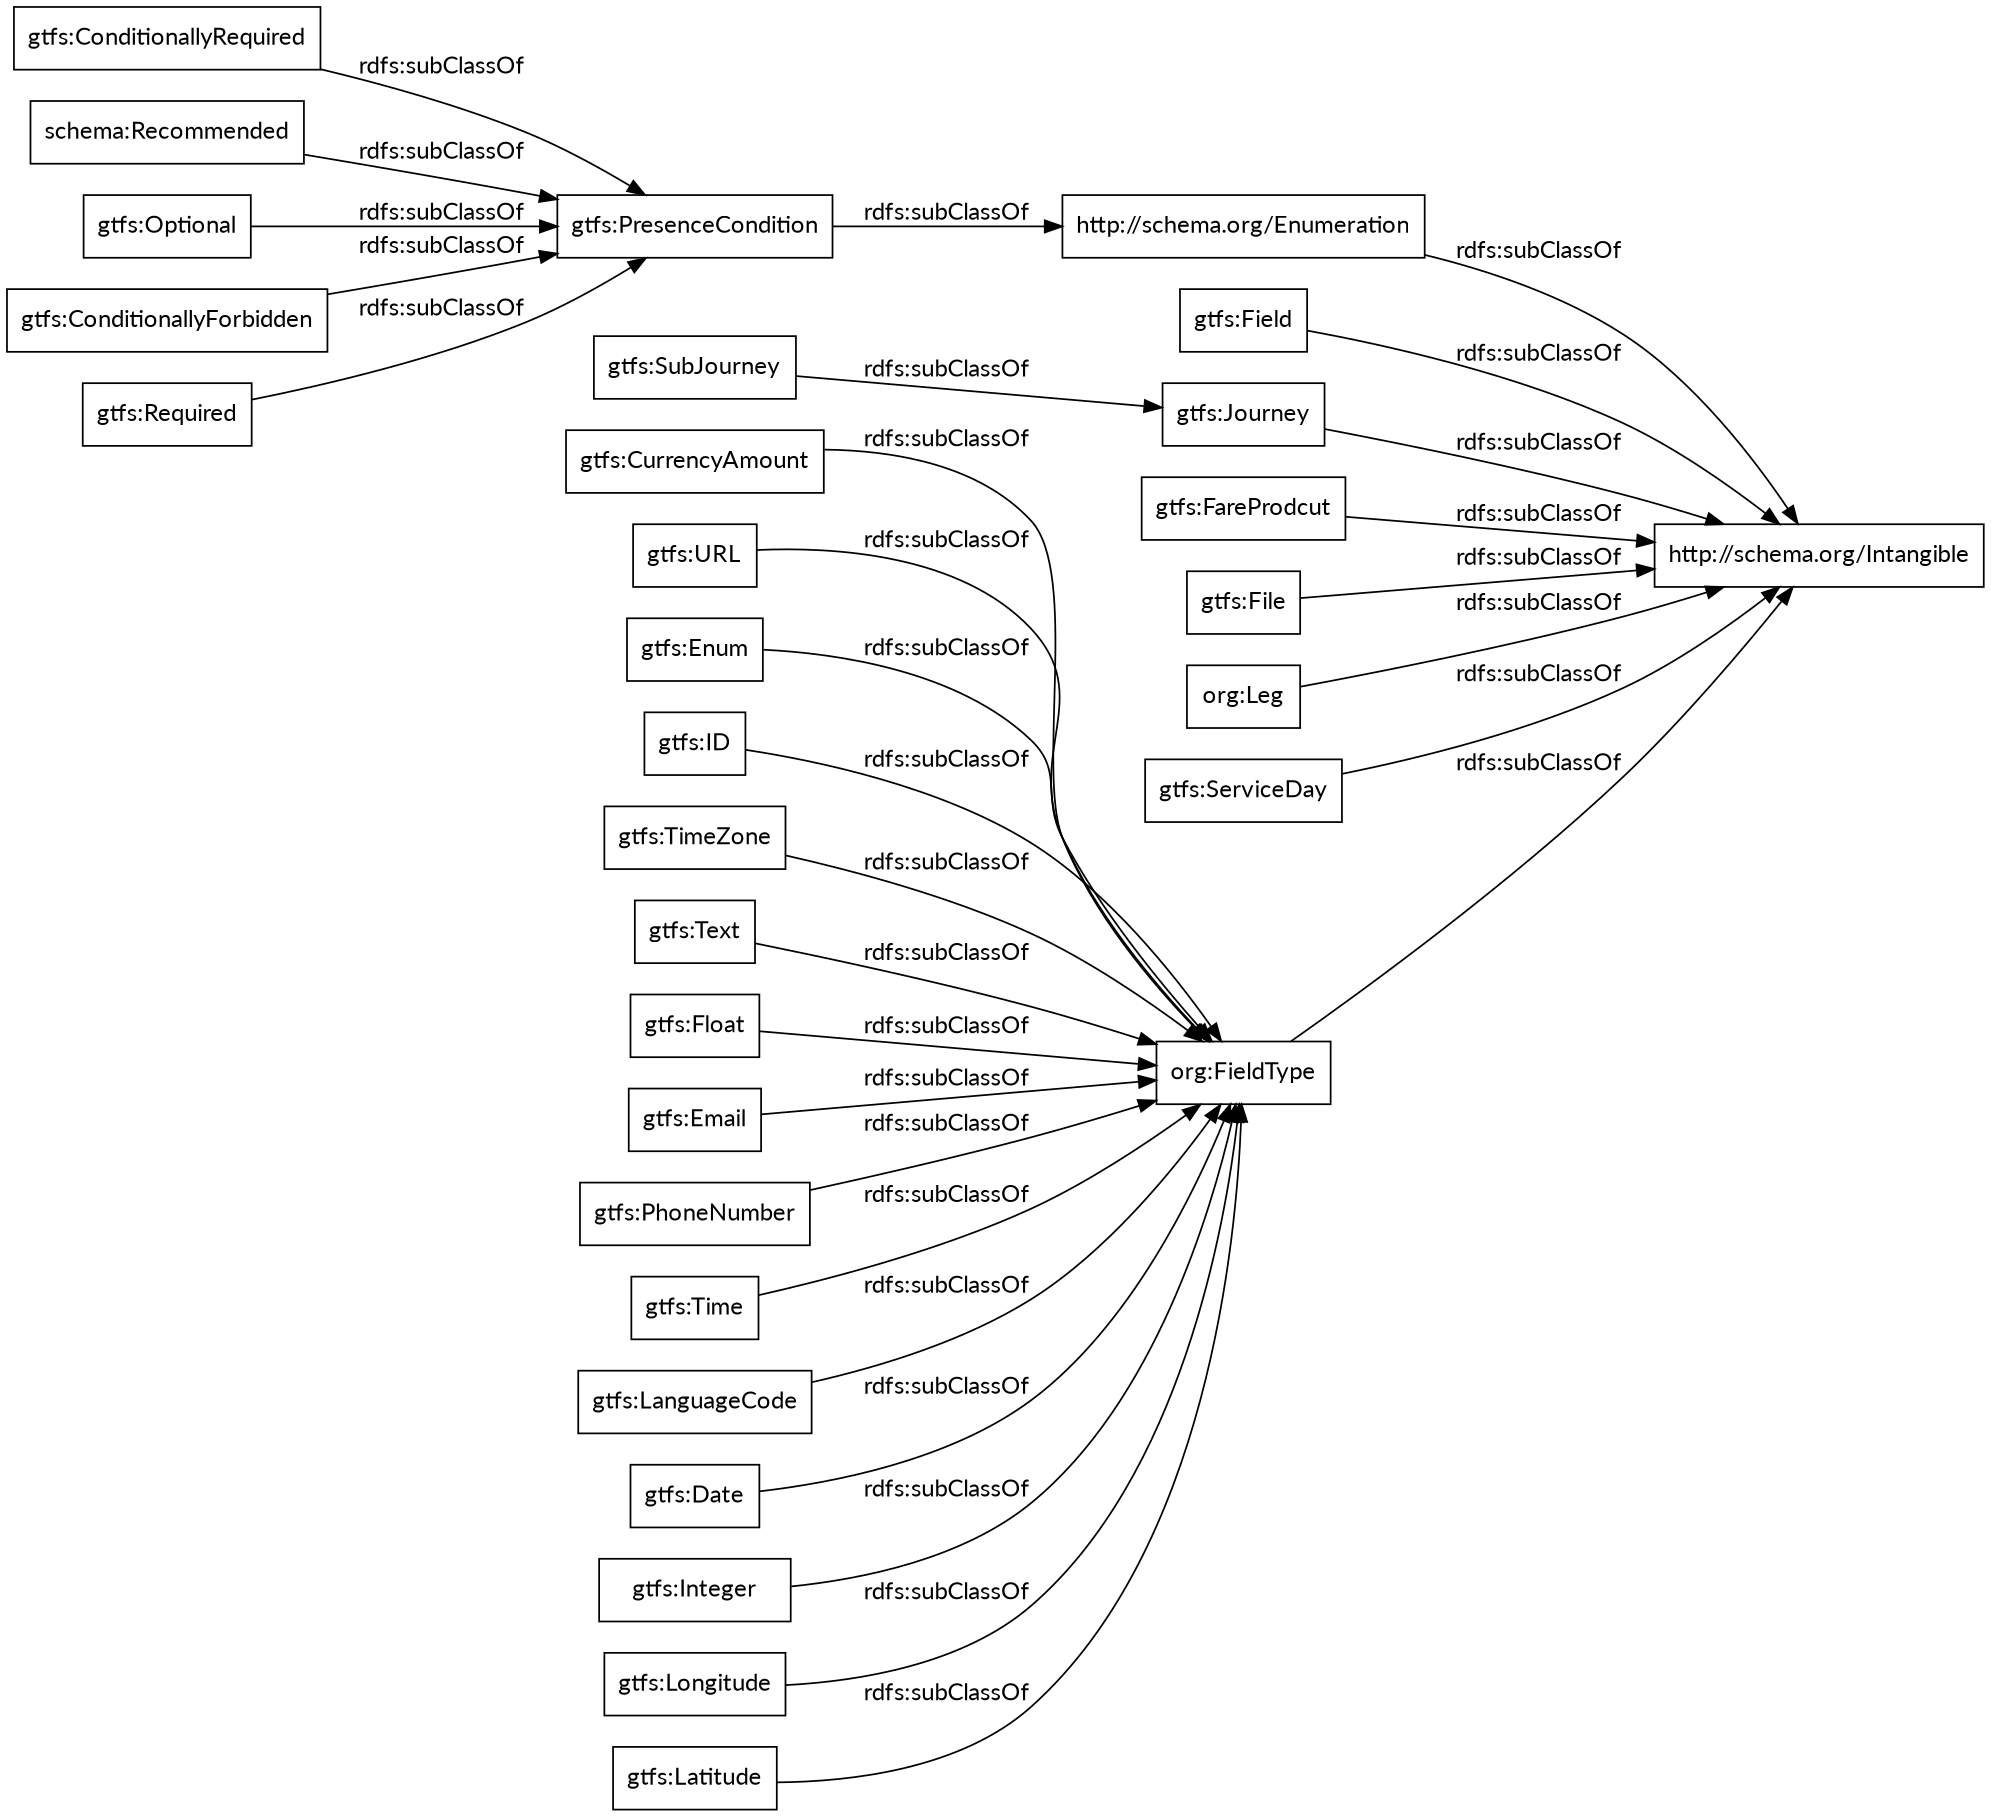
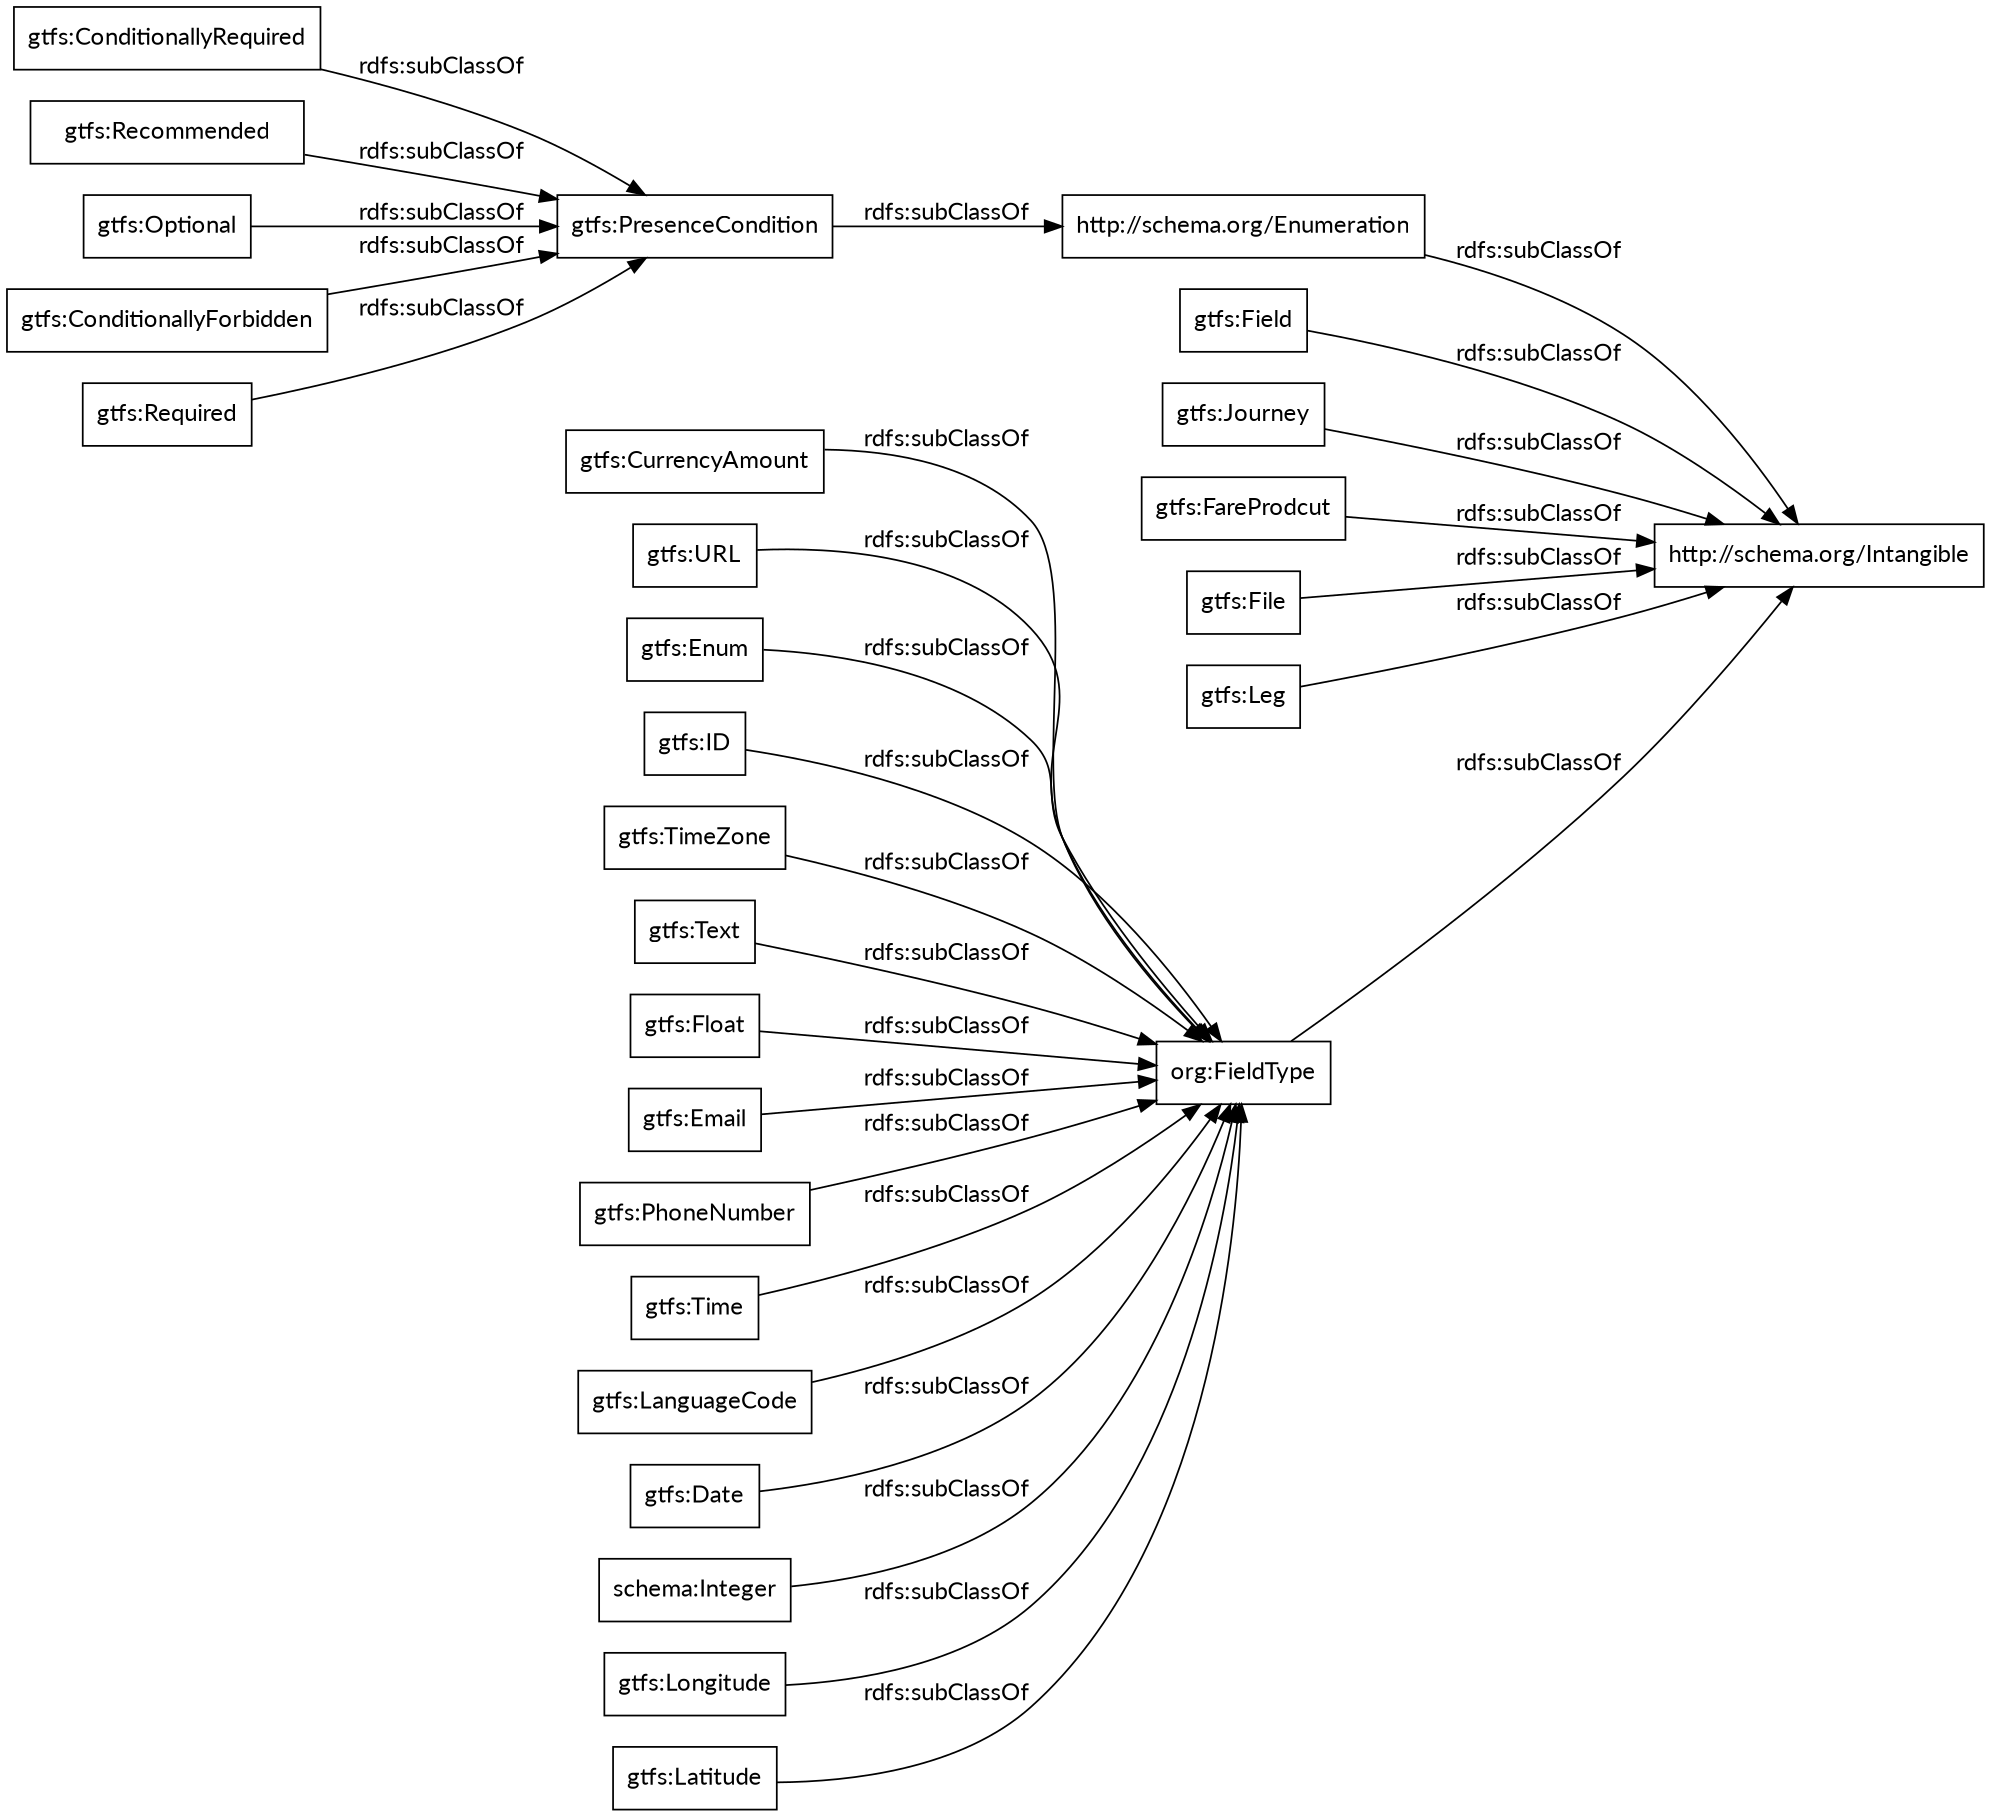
node "schema:Recommended": label "schema:Recommended" -> "gtfs:Recommended"
node "gtfs:SubJourney": removed
node "org:Leg": label "org:Leg" -> "gtfs:Leg"
node "gtfs:ServiceDay": removed
node "gtfs:Integer": label "gtfs:Integer" -> "schema:Integer"
